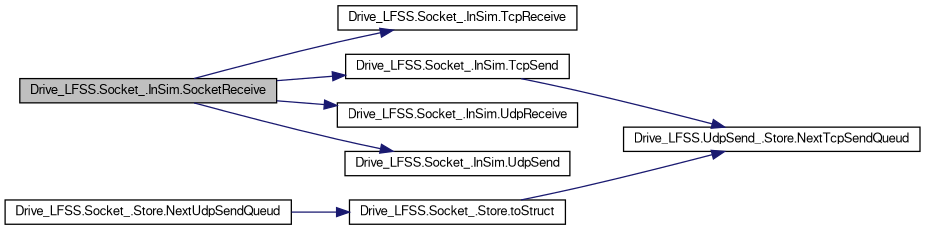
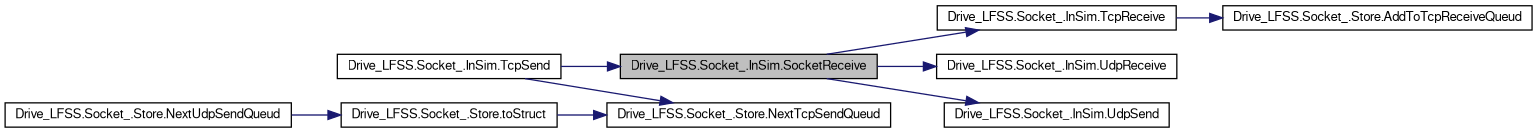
node "Drive_LFSS.Socket_.Store.AddToTcpReceiveQueud": added
edge "Drive_LFSS.Socket_.InSim.SocketReceive" -> "Drive_LFSS.Socket_.InSim.TcpSend": reversed
node "Drive_LFSS.UdpSend_.Store.NextTcpSendQueud": label "Drive_LFSS.UdpSend_.Store.NextTcpSendQueud" -> "Drive_LFSS.Socket_.Store.NextTcpSendQueud"
